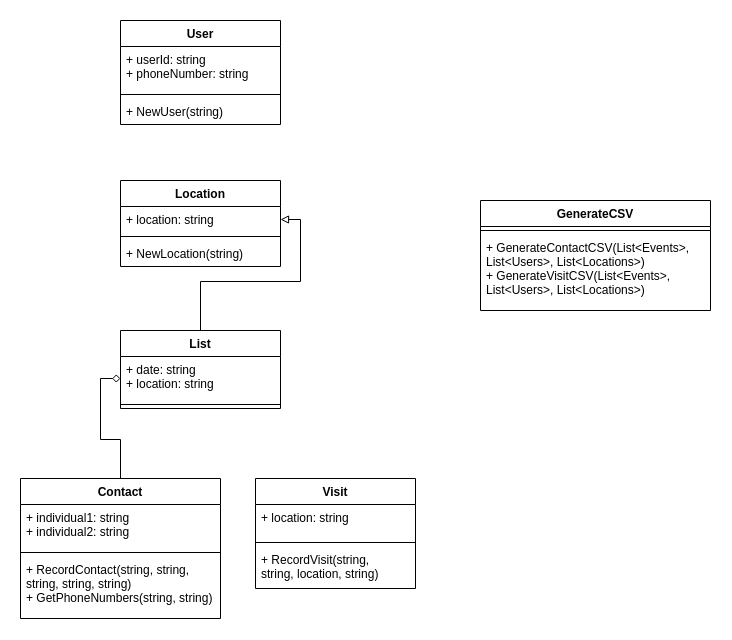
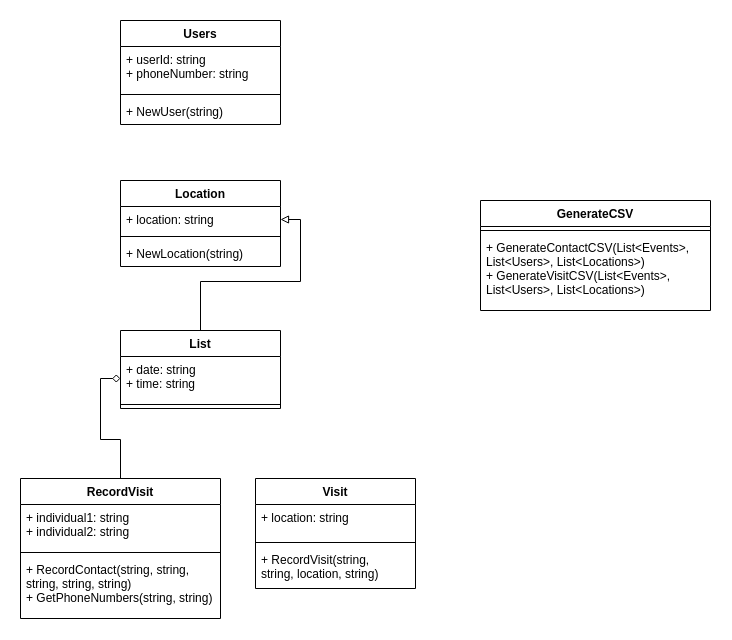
node "User": label "User" -> "Users"
node "+ date: string + location: string": label "+ date: string + location: string" -> "+ date: string + time: string"
node "Contact": label "Contact" -> "RecordVisit"
